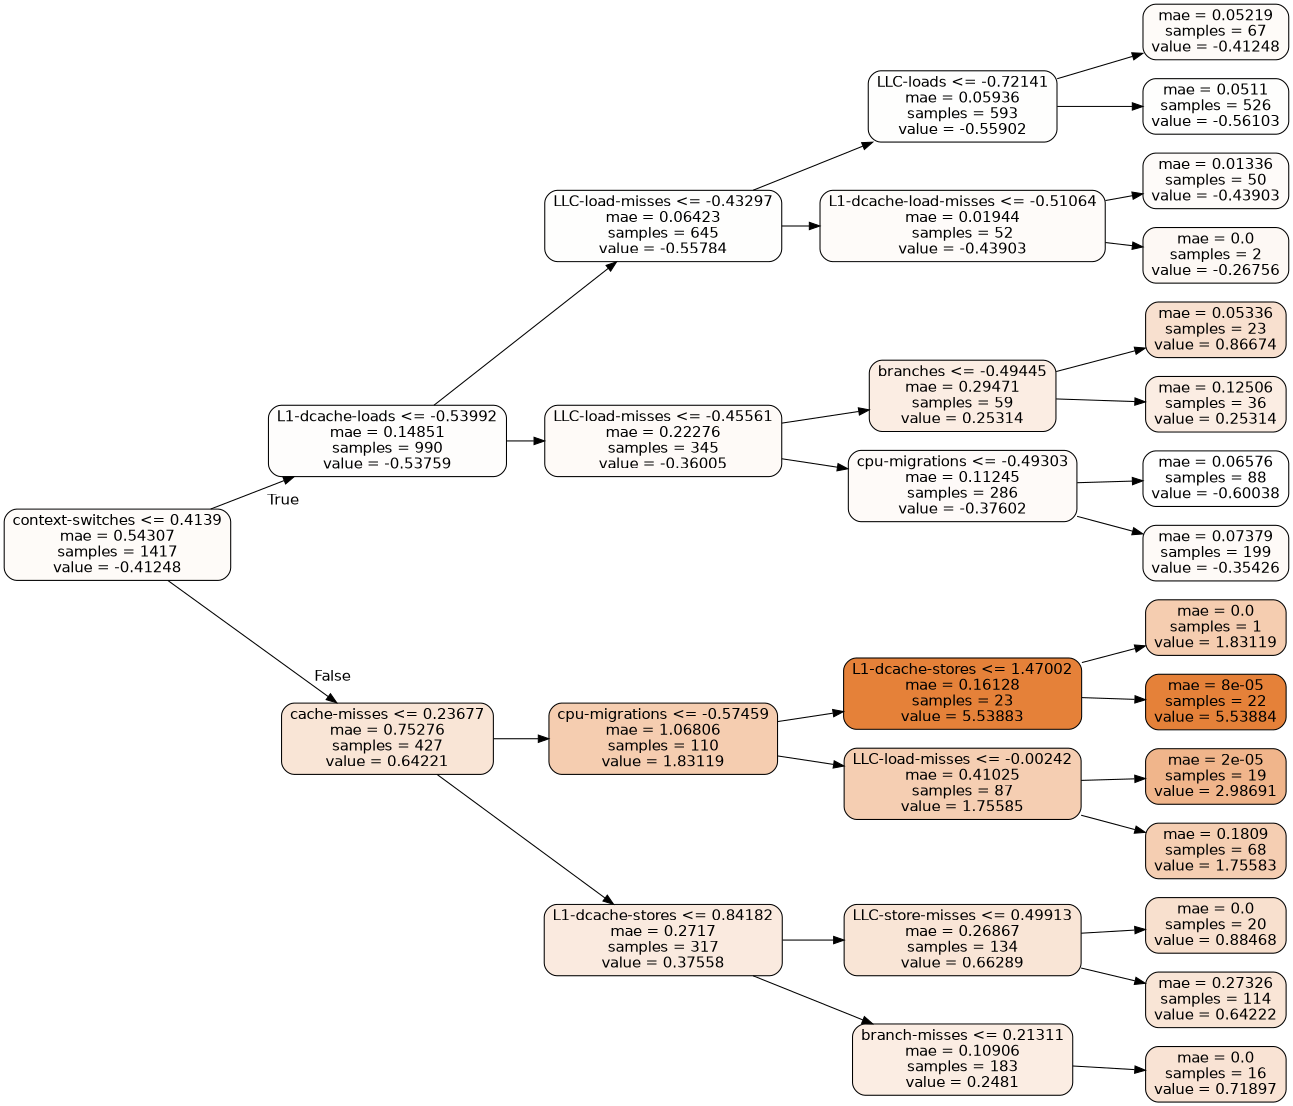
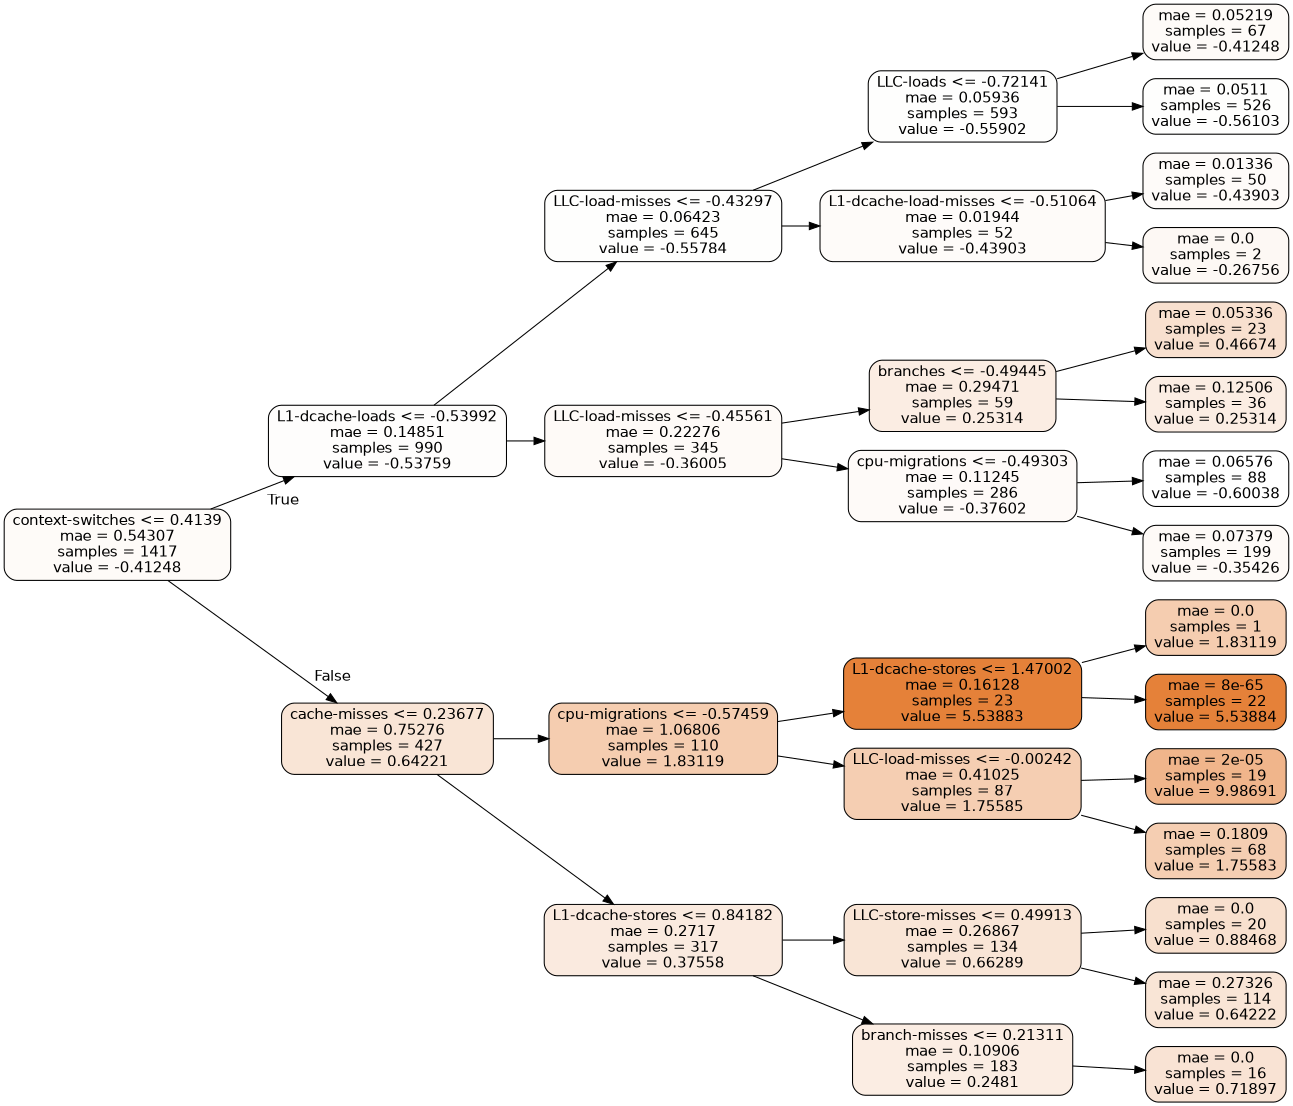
node "mae = 0.05336 samples = 23 value = 0.86674": label "mae = 0.05336 samples = 23 value = 0.86674" -> "mae = 0.05336 samples = 23 value = 0.46674"
node "mae = 8e-05 samples = 22 value = 5.53884": label "mae = 8e-05 samples = 22 value = 5.53884" -> "mae = 8e-65 samples = 22 value = 5.53884"
node "mae = 2e-05 samples = 19 value = 2.98691": label "mae = 2e-05 samples = 19 value = 2.98691" -> "mae = 2e-05 samples = 19 value = 9.98691"
